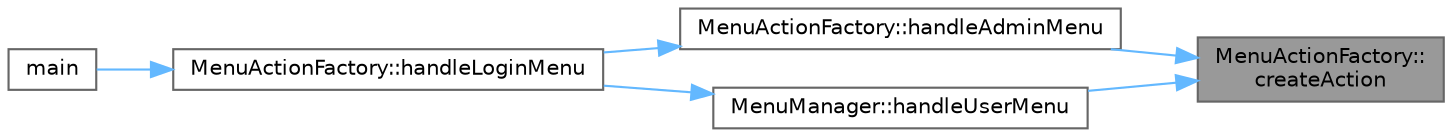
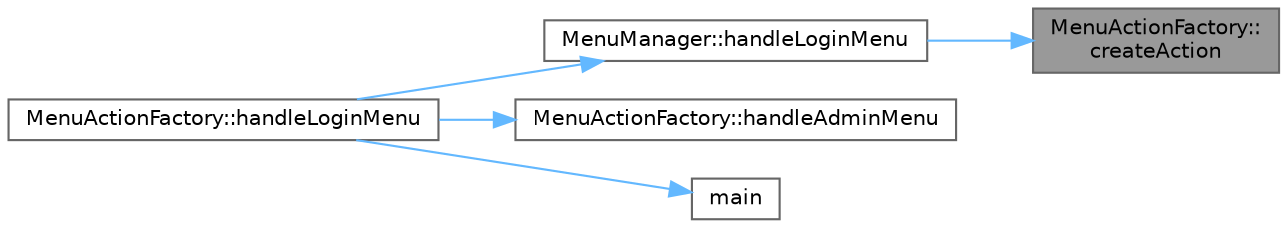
edge "MenuActionFactory::handleAdminMenu" -> "MenuActionFactory:: createAction": removed
edge "main" -> "MenuActionFactory::handleLoginMenu": reversed
node "MenuManager::handleUserMenu": label "MenuManager::handleUserMenu" -> "MenuManager::handleLoginMenu"
